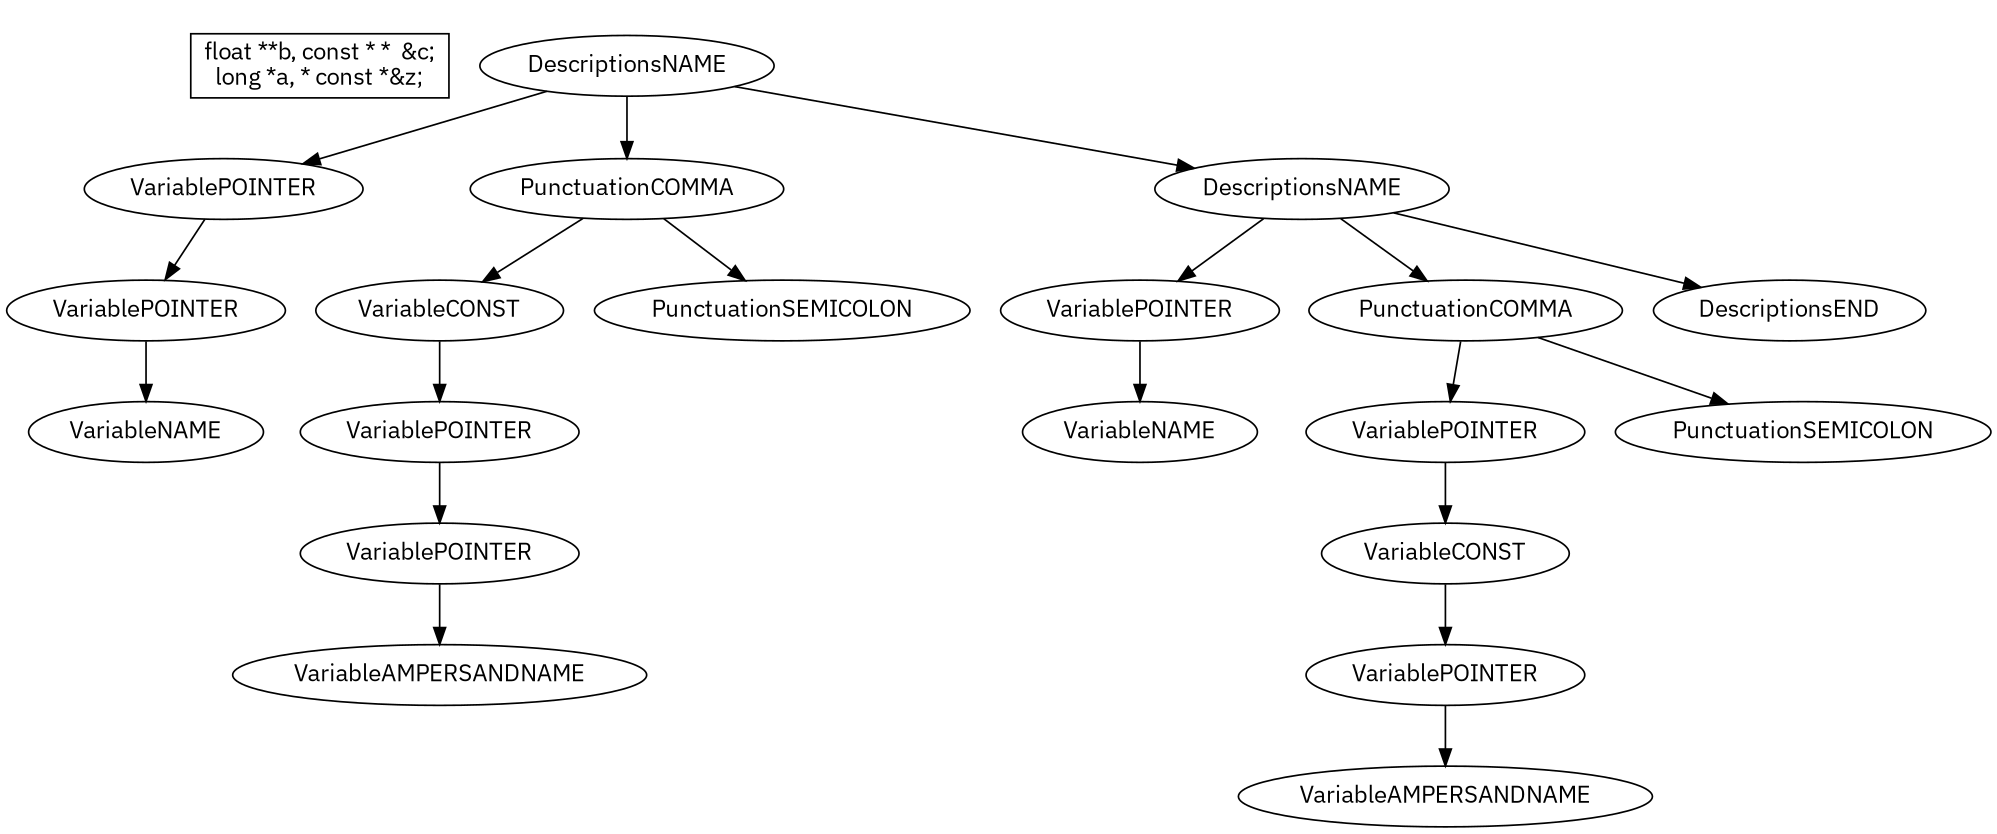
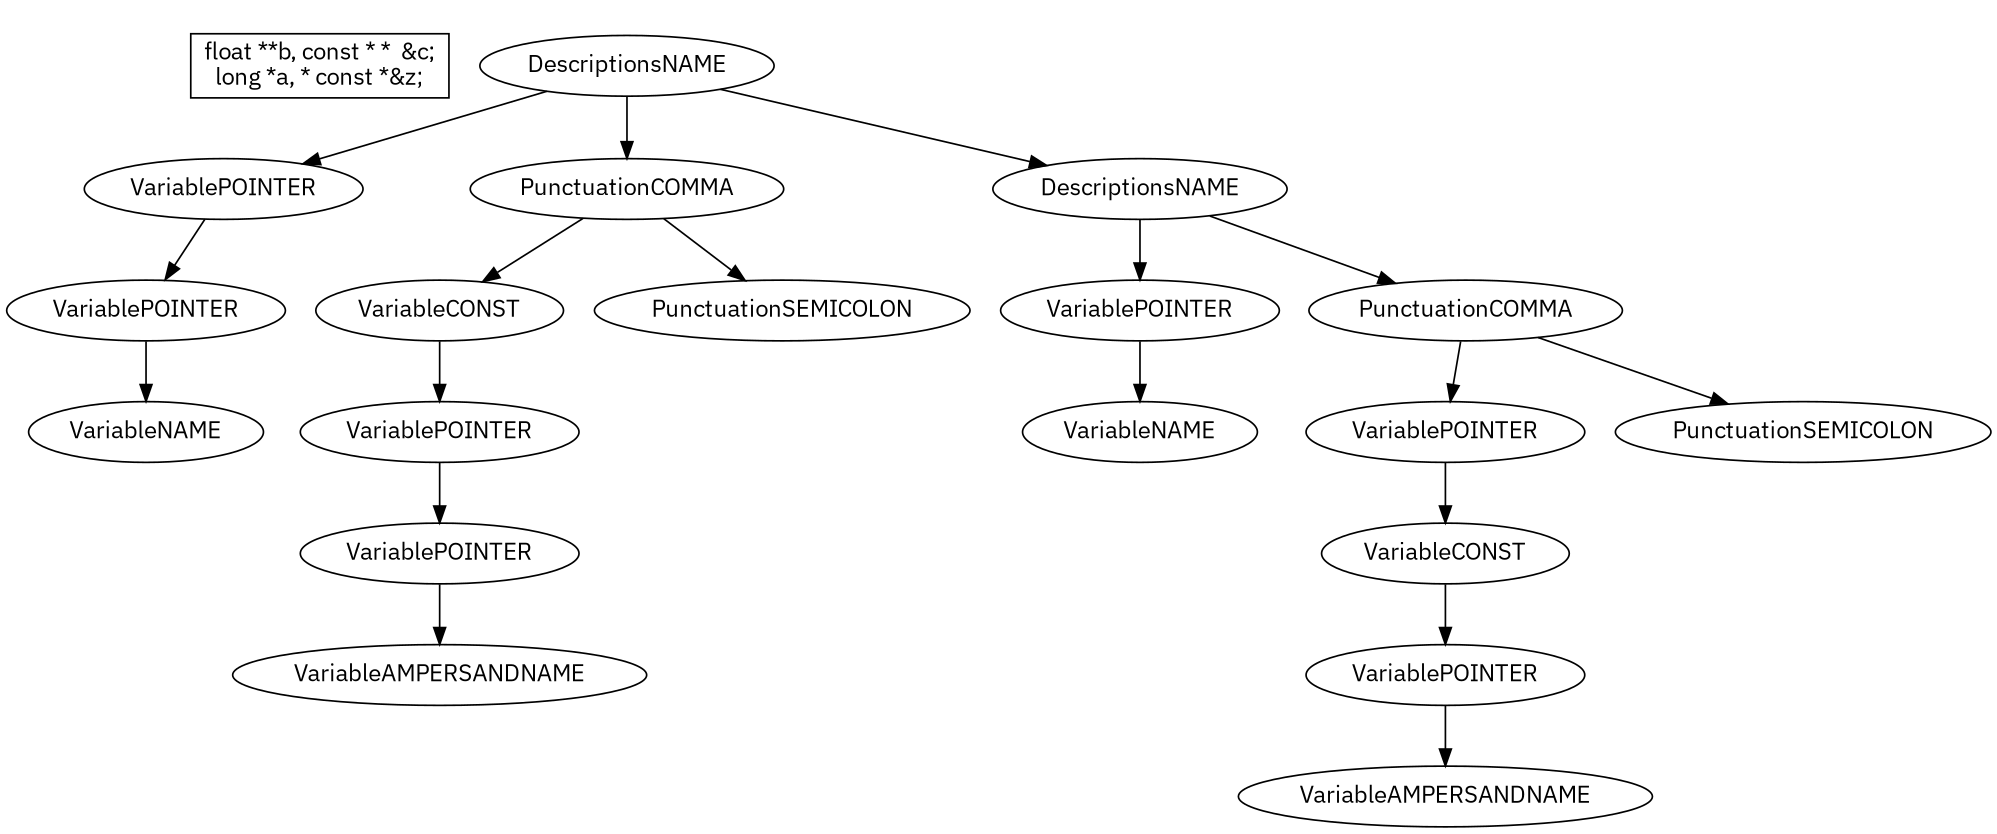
node "DescriptionsEND": removed
